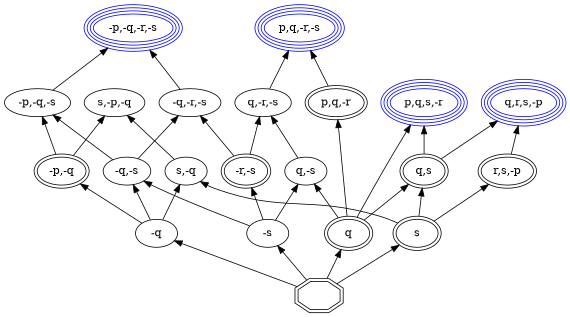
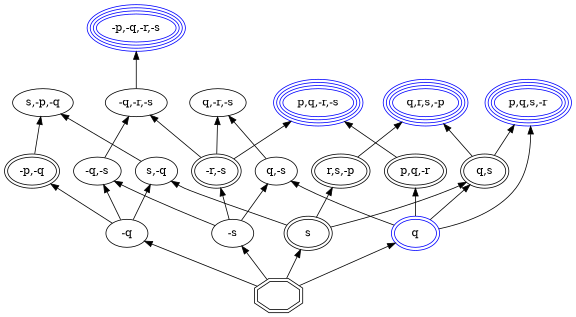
edge "q,-r,-s" -> "p,q,-r,-s": now "-r,-s" -> "p,q,-r,-s"
node "-p,-q,-s": removed
node "q": color black -> blue
